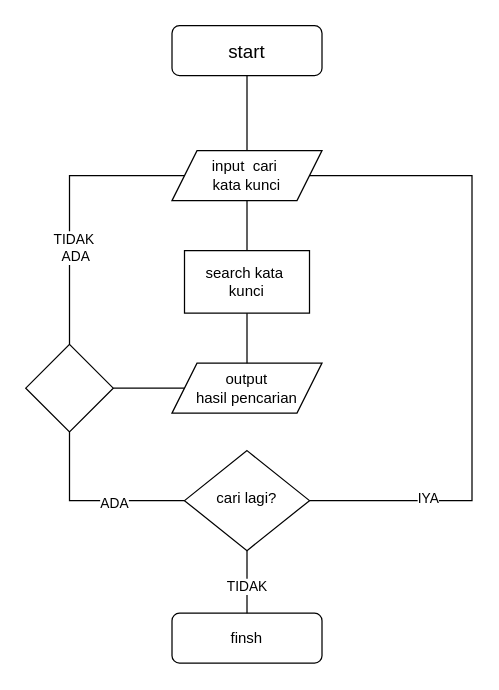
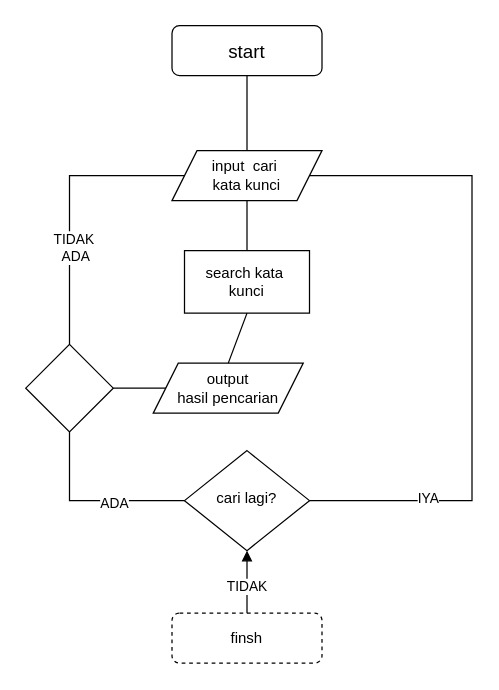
node "output hasil pencarian": moved (247, 388) -> (228, 388)
edge "cari lagi?" -- "finsh": arrowhead none -> block
node "finsh": style solid -> dashed
